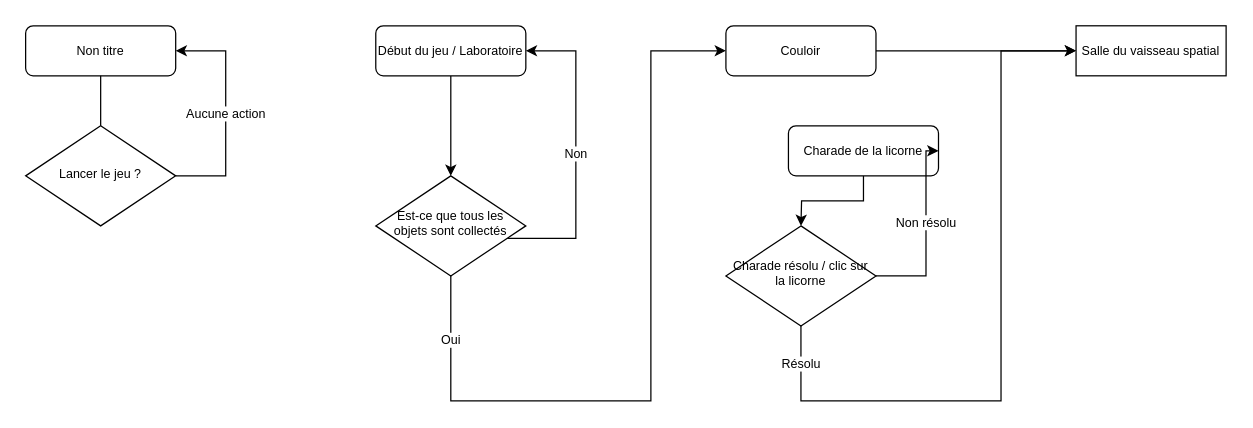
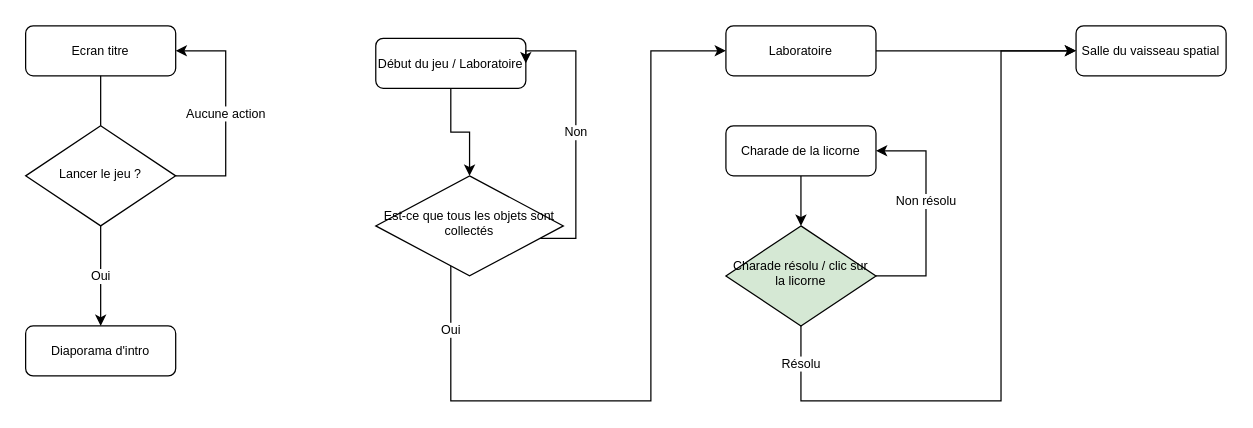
node "Non titre": label "Non titre" -> "Ecran titre"
node "Début du jeu / Laboratoire": moved (451, 51) -> (451, 63)
node "Couloir": label "Couloir" -> "Laboratoire"
node "Salle du vaisseau spatial": shape rectangle -> rounded rectangle
node "Charade de la licorne": moved (863, 151) -> (801, 151)
node "Est-ce que tous les objets sont collectés": size 150x100 -> 188x100
edge "Lancer le jeu ?" -> "Diaporama d'intro": added, label "Oui"
node "Charade résolu / clic sur la licorne": fillcolor #ffffff -> #d5e8d4
node "Diaporama d'intro": added
